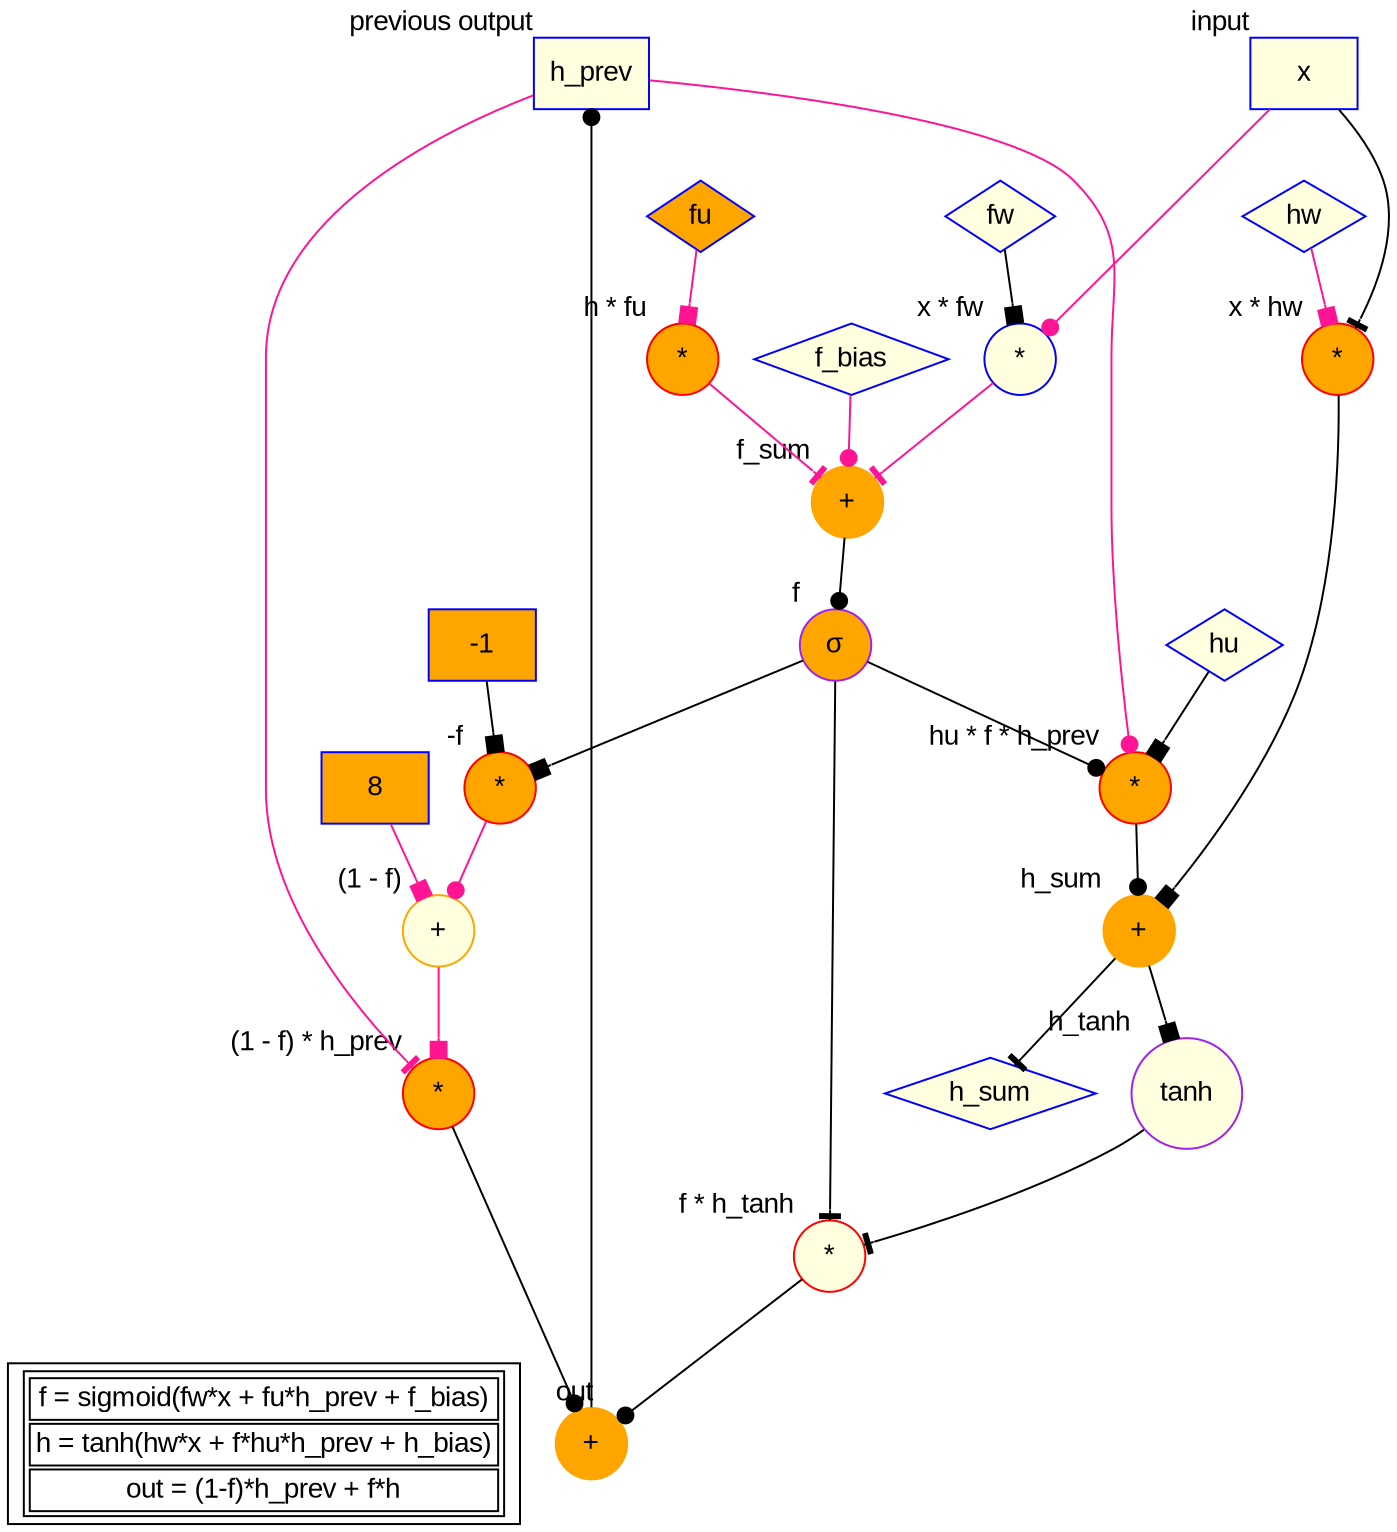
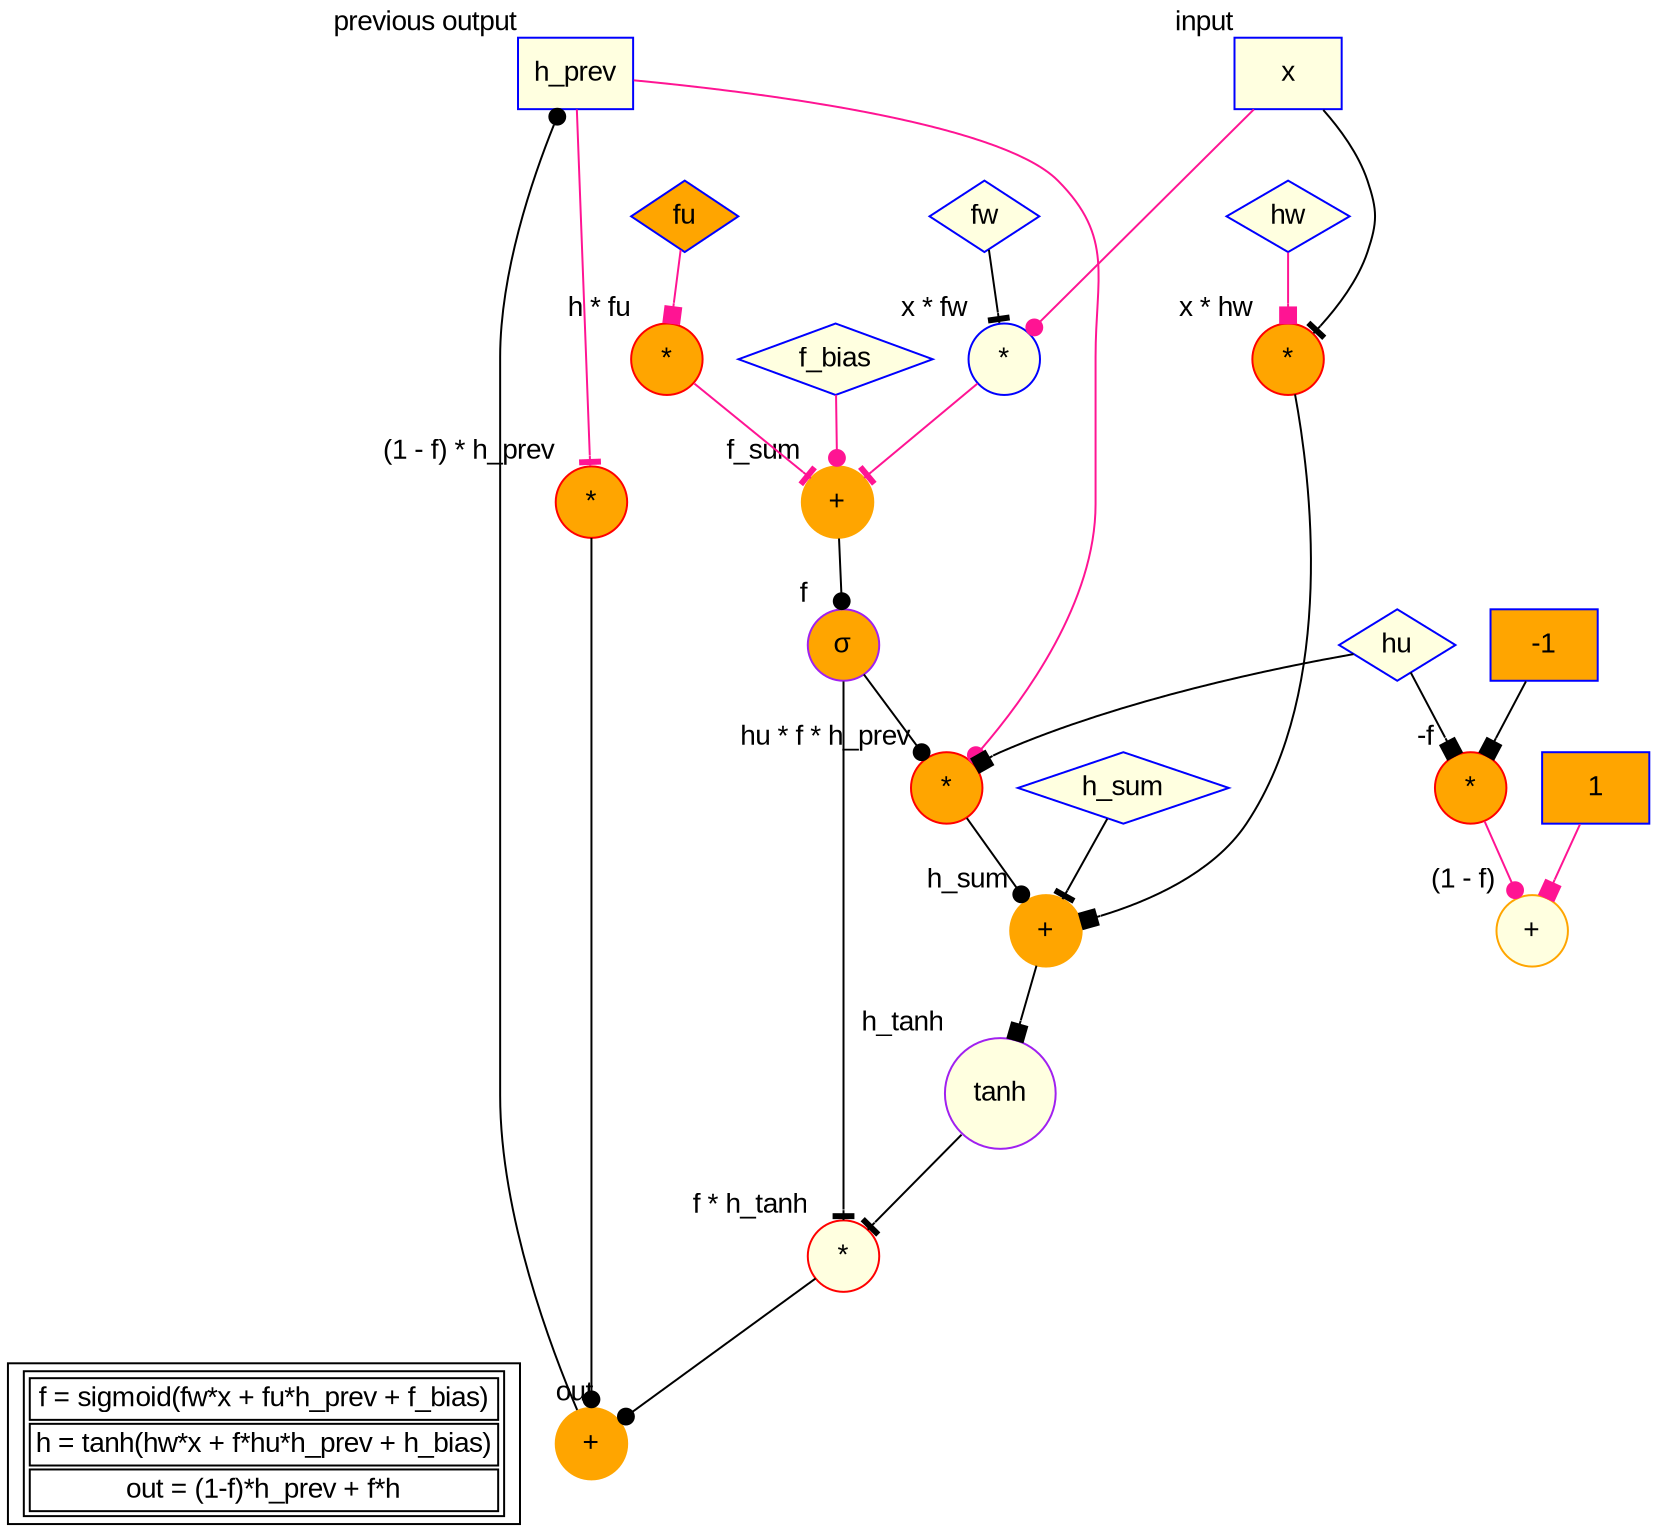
edge "fw" -> "* x * fw": arrowhead box -> tee
edge "σ f" -> "* -f": now "hu" -> "* -f"
node "8": label "8" -> "1"
edge "+ (1 - f)" -> "* (1 - f) * h_prev": removed
edge "+ h_sum" -> "h_sum": reversed
